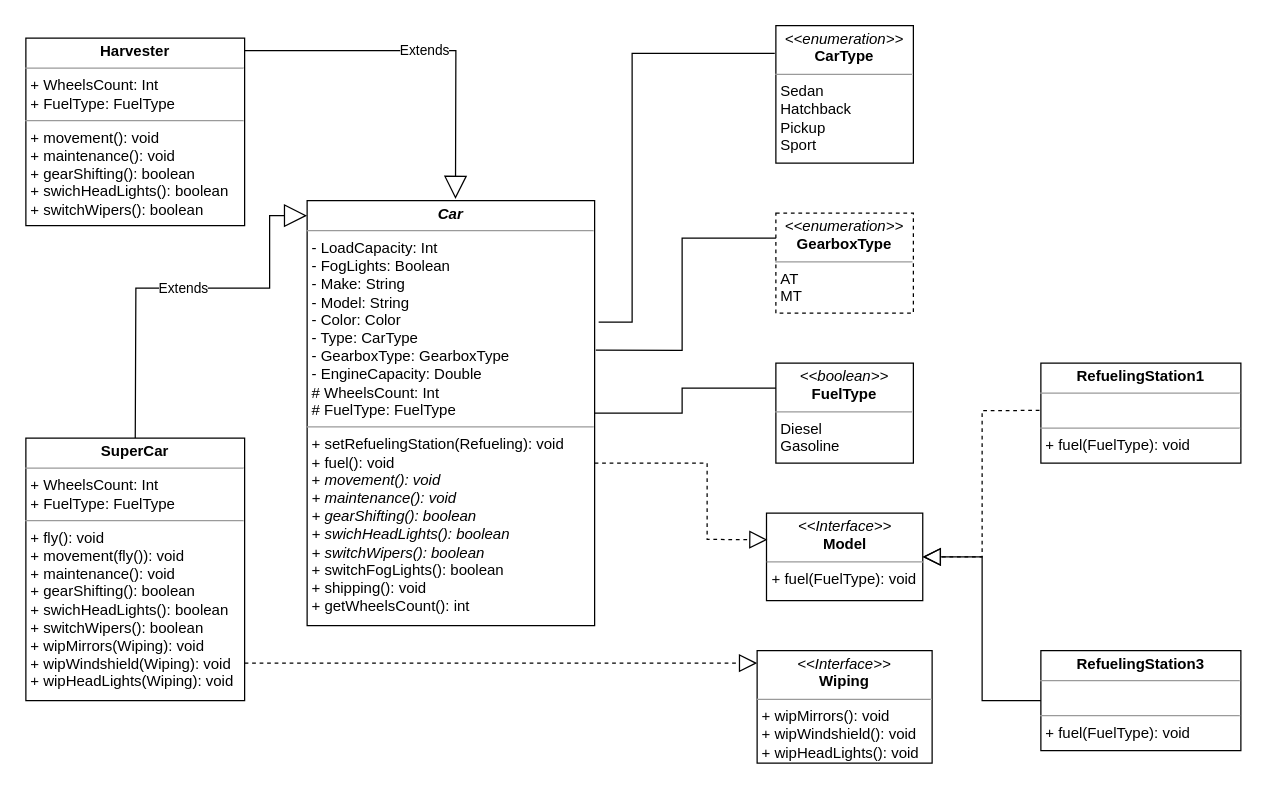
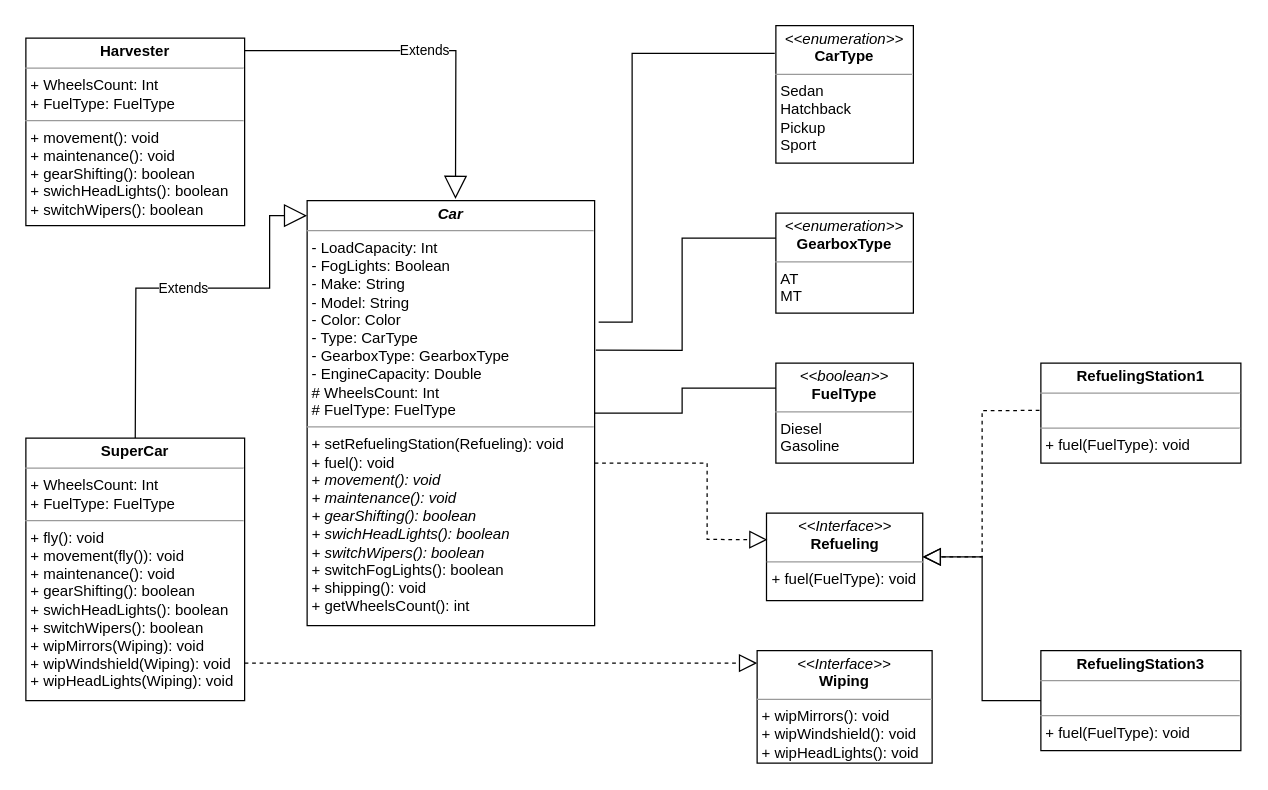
node "<<enumeration>> GearboxType AT MT": style dashed -> solid
node "<<Interface>> Model + fuel(FuelType): void": label "<<Interface>> Model + fuel(FuelType): void" -> "<<Interface>> Refueling + fuel(FuelType): void"
